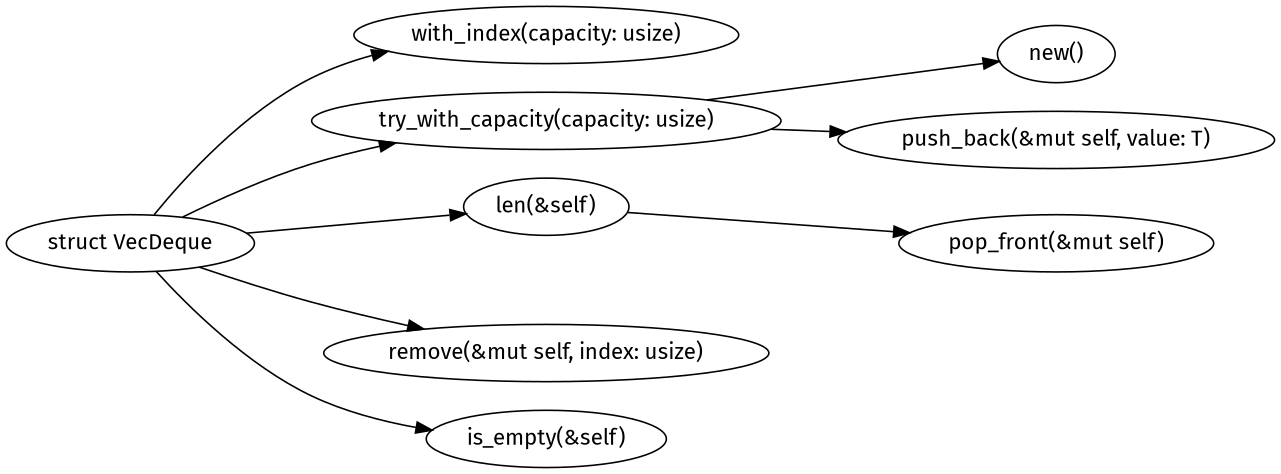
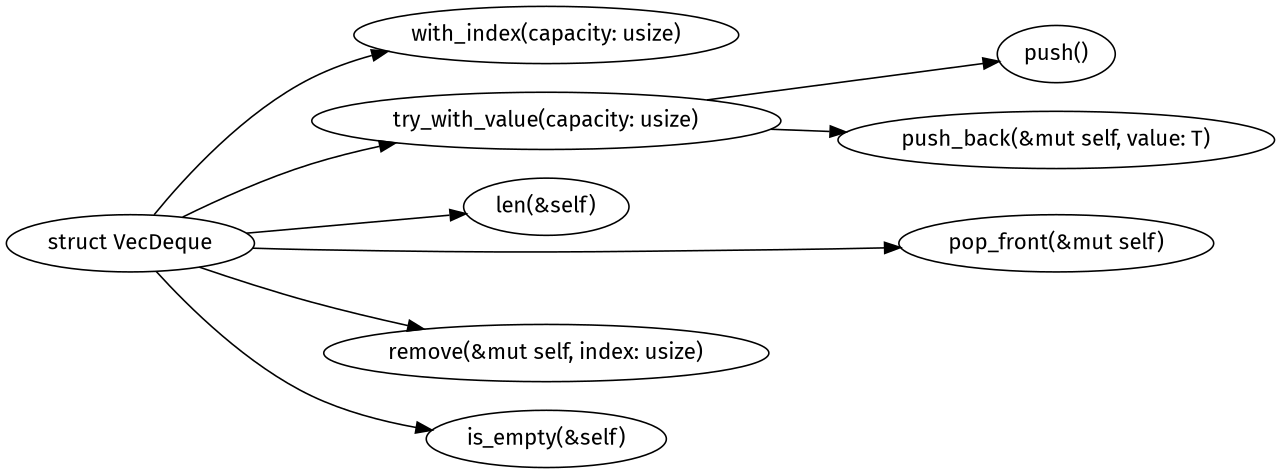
node "new()": label "new()" -> "push()"
node "try_with_capacity(capacity: usize)": label "try_with_capacity(capacity: usize)" -> "try_with_value(capacity: usize)"
edge "len(&self)" -> "pop_front(&mut self)": now "struct VecDeque" -> "pop_front(&mut self)"
